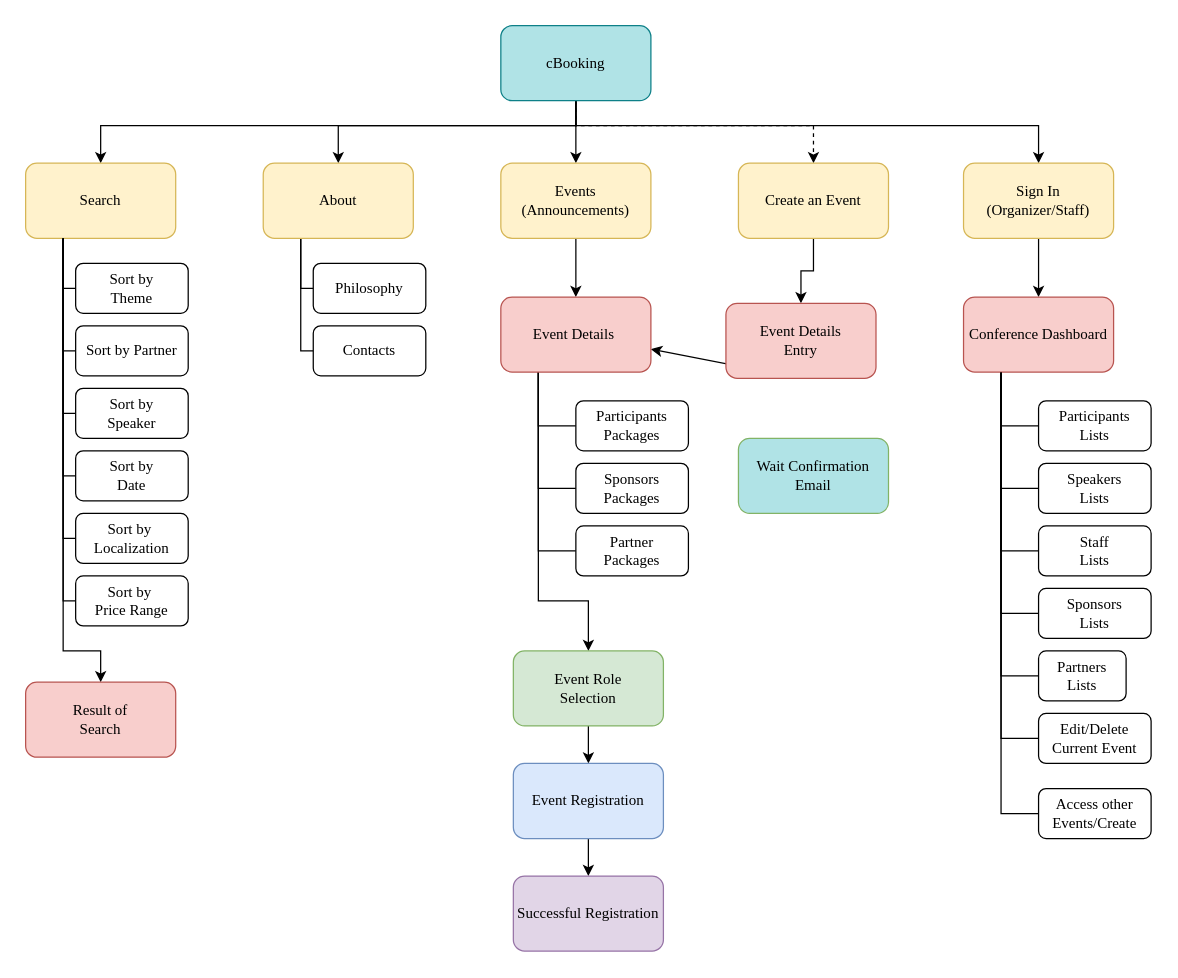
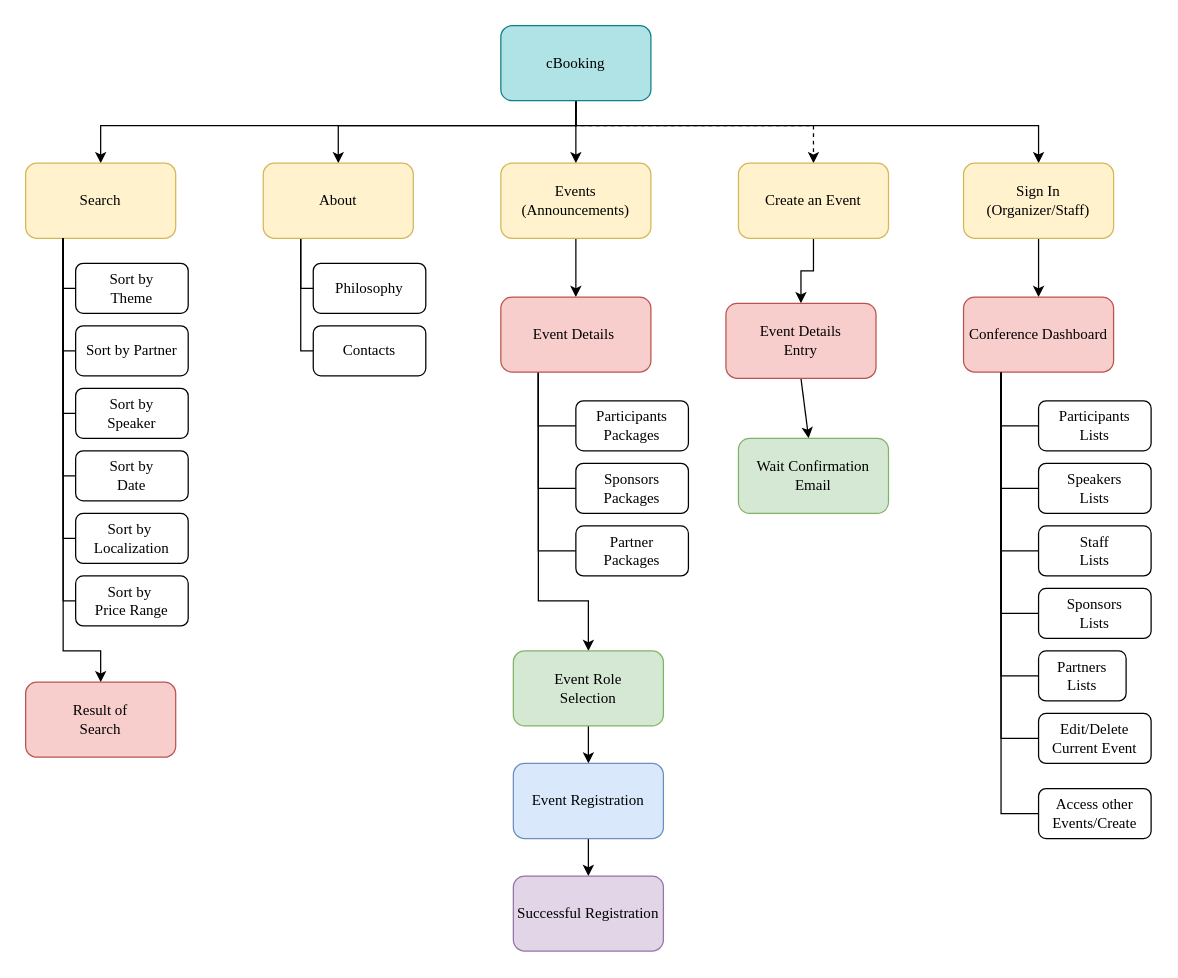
edge "Event Details Entry" -> "Event Details": now "Event Details Entry" -> "Wait Confirmation Email"
node "Wait Confirmation Email": fillcolor #b0e3e6 -> #d5e8d4
